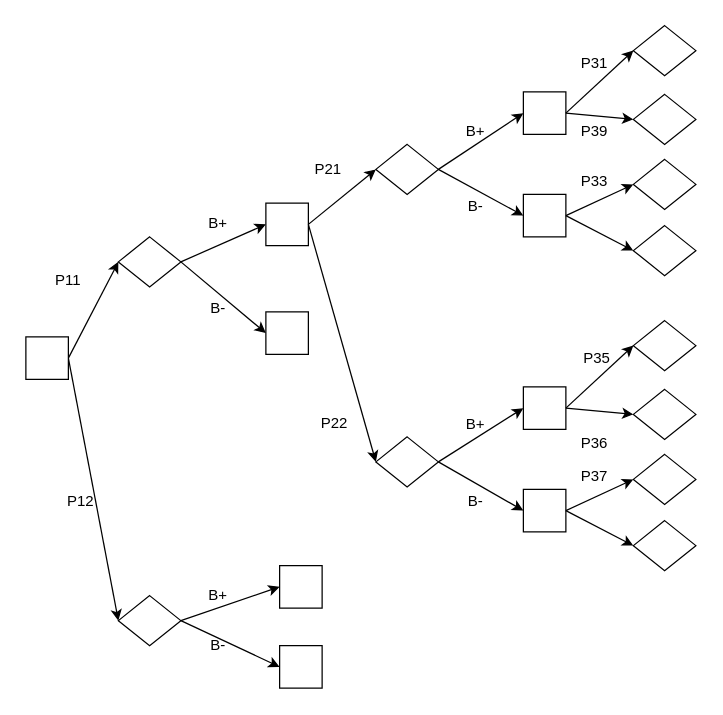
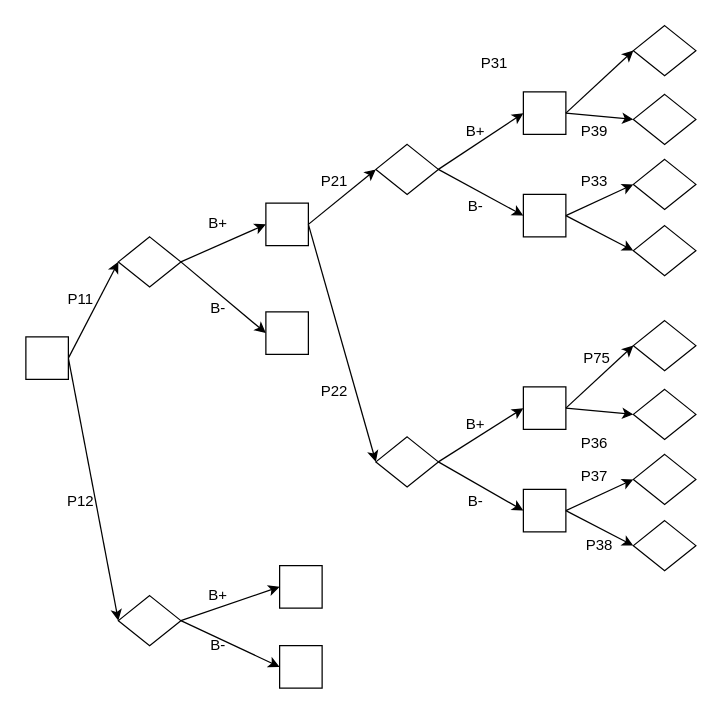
node "P31": moved (594, 63) -> (494, 63)
node "P21": moved (328, 169) -> (334, 182)
node "P11": moved (68, 281) -> (81, 299)
node "P35": label "P35" -> "P75"
node "P22": moved (334, 423) -> (334, 392)
node "P38": added
